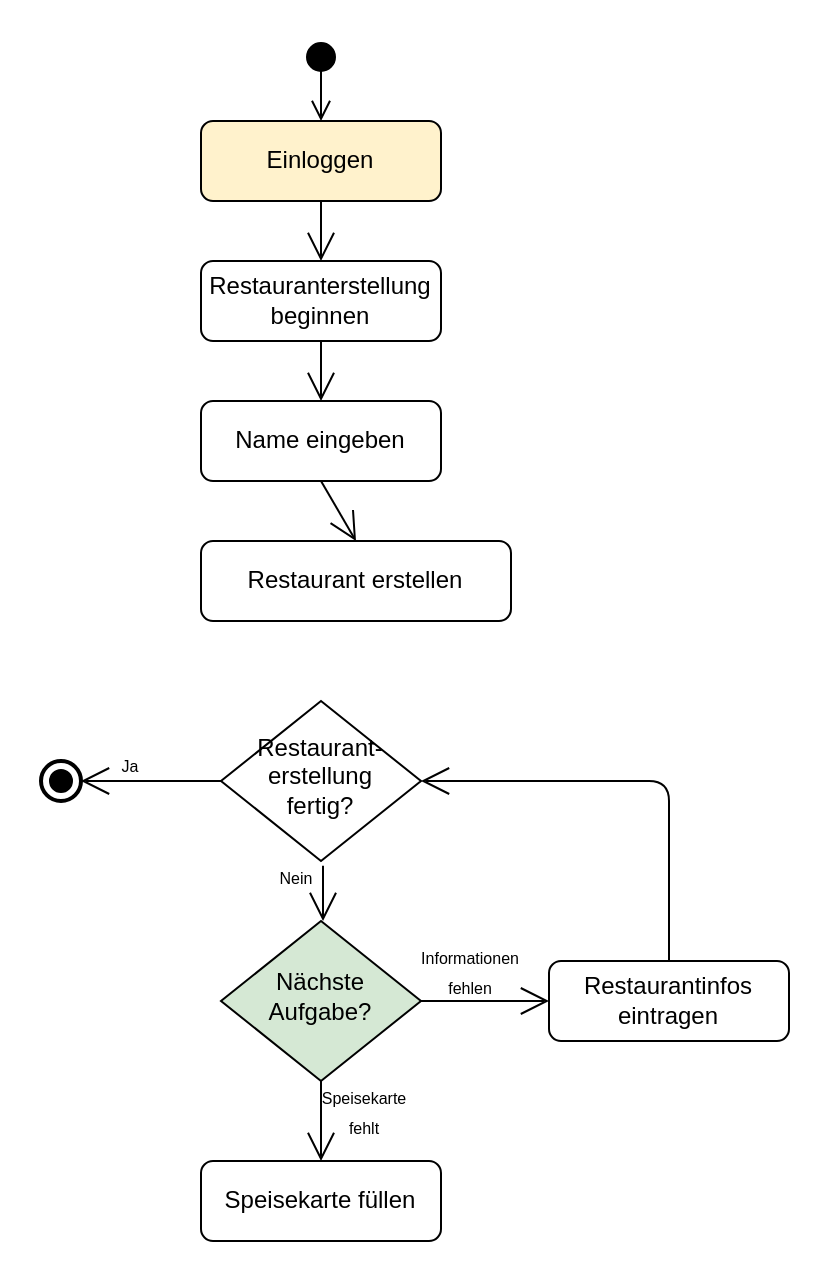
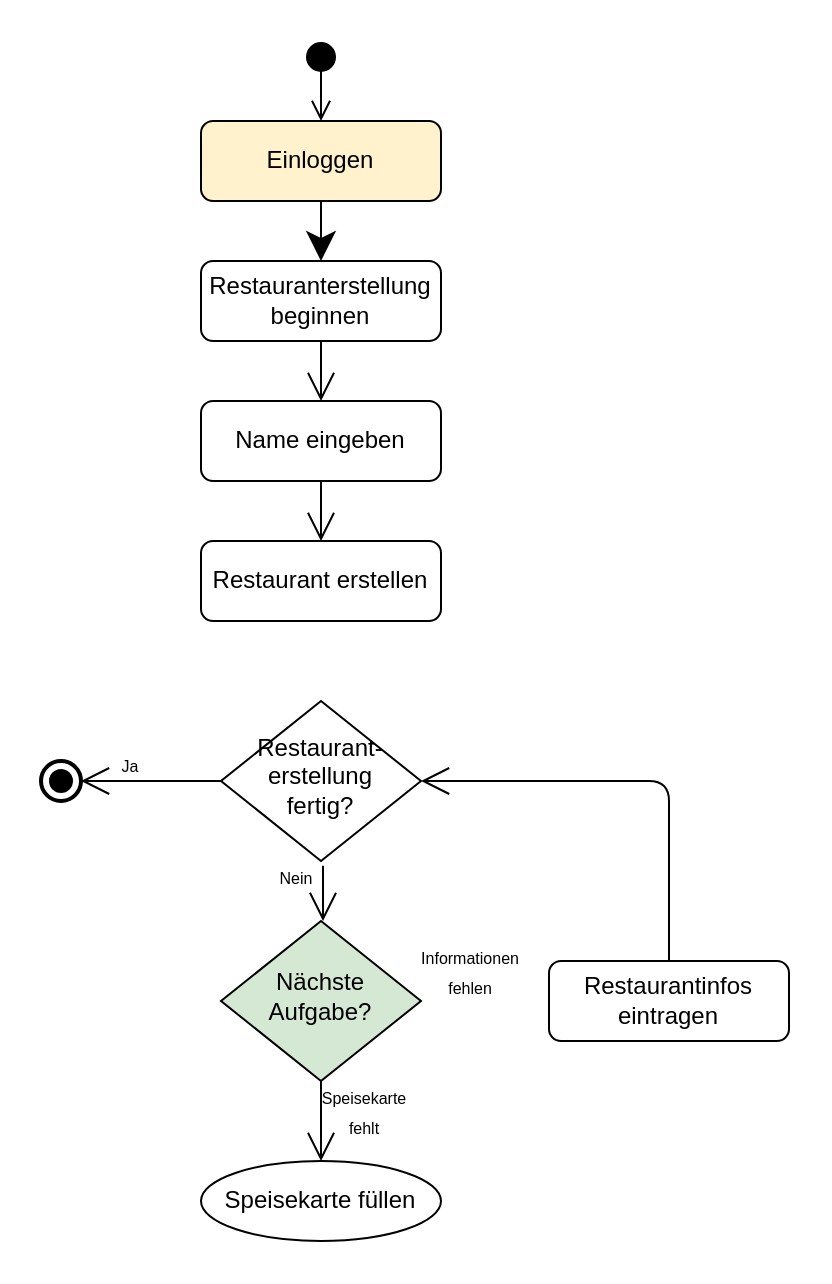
edge "Einloggen" -> "Restauranterstellung beginnen": arrowhead open -> classic
node "Restaurant erstellen": size 310x80 -> 240x80
edge "Nächste Aufgabe?" -> "Restaurantinfos eintragen": removed
node "Speisekarte füllen": shape rounded rectangle -> ellipse
